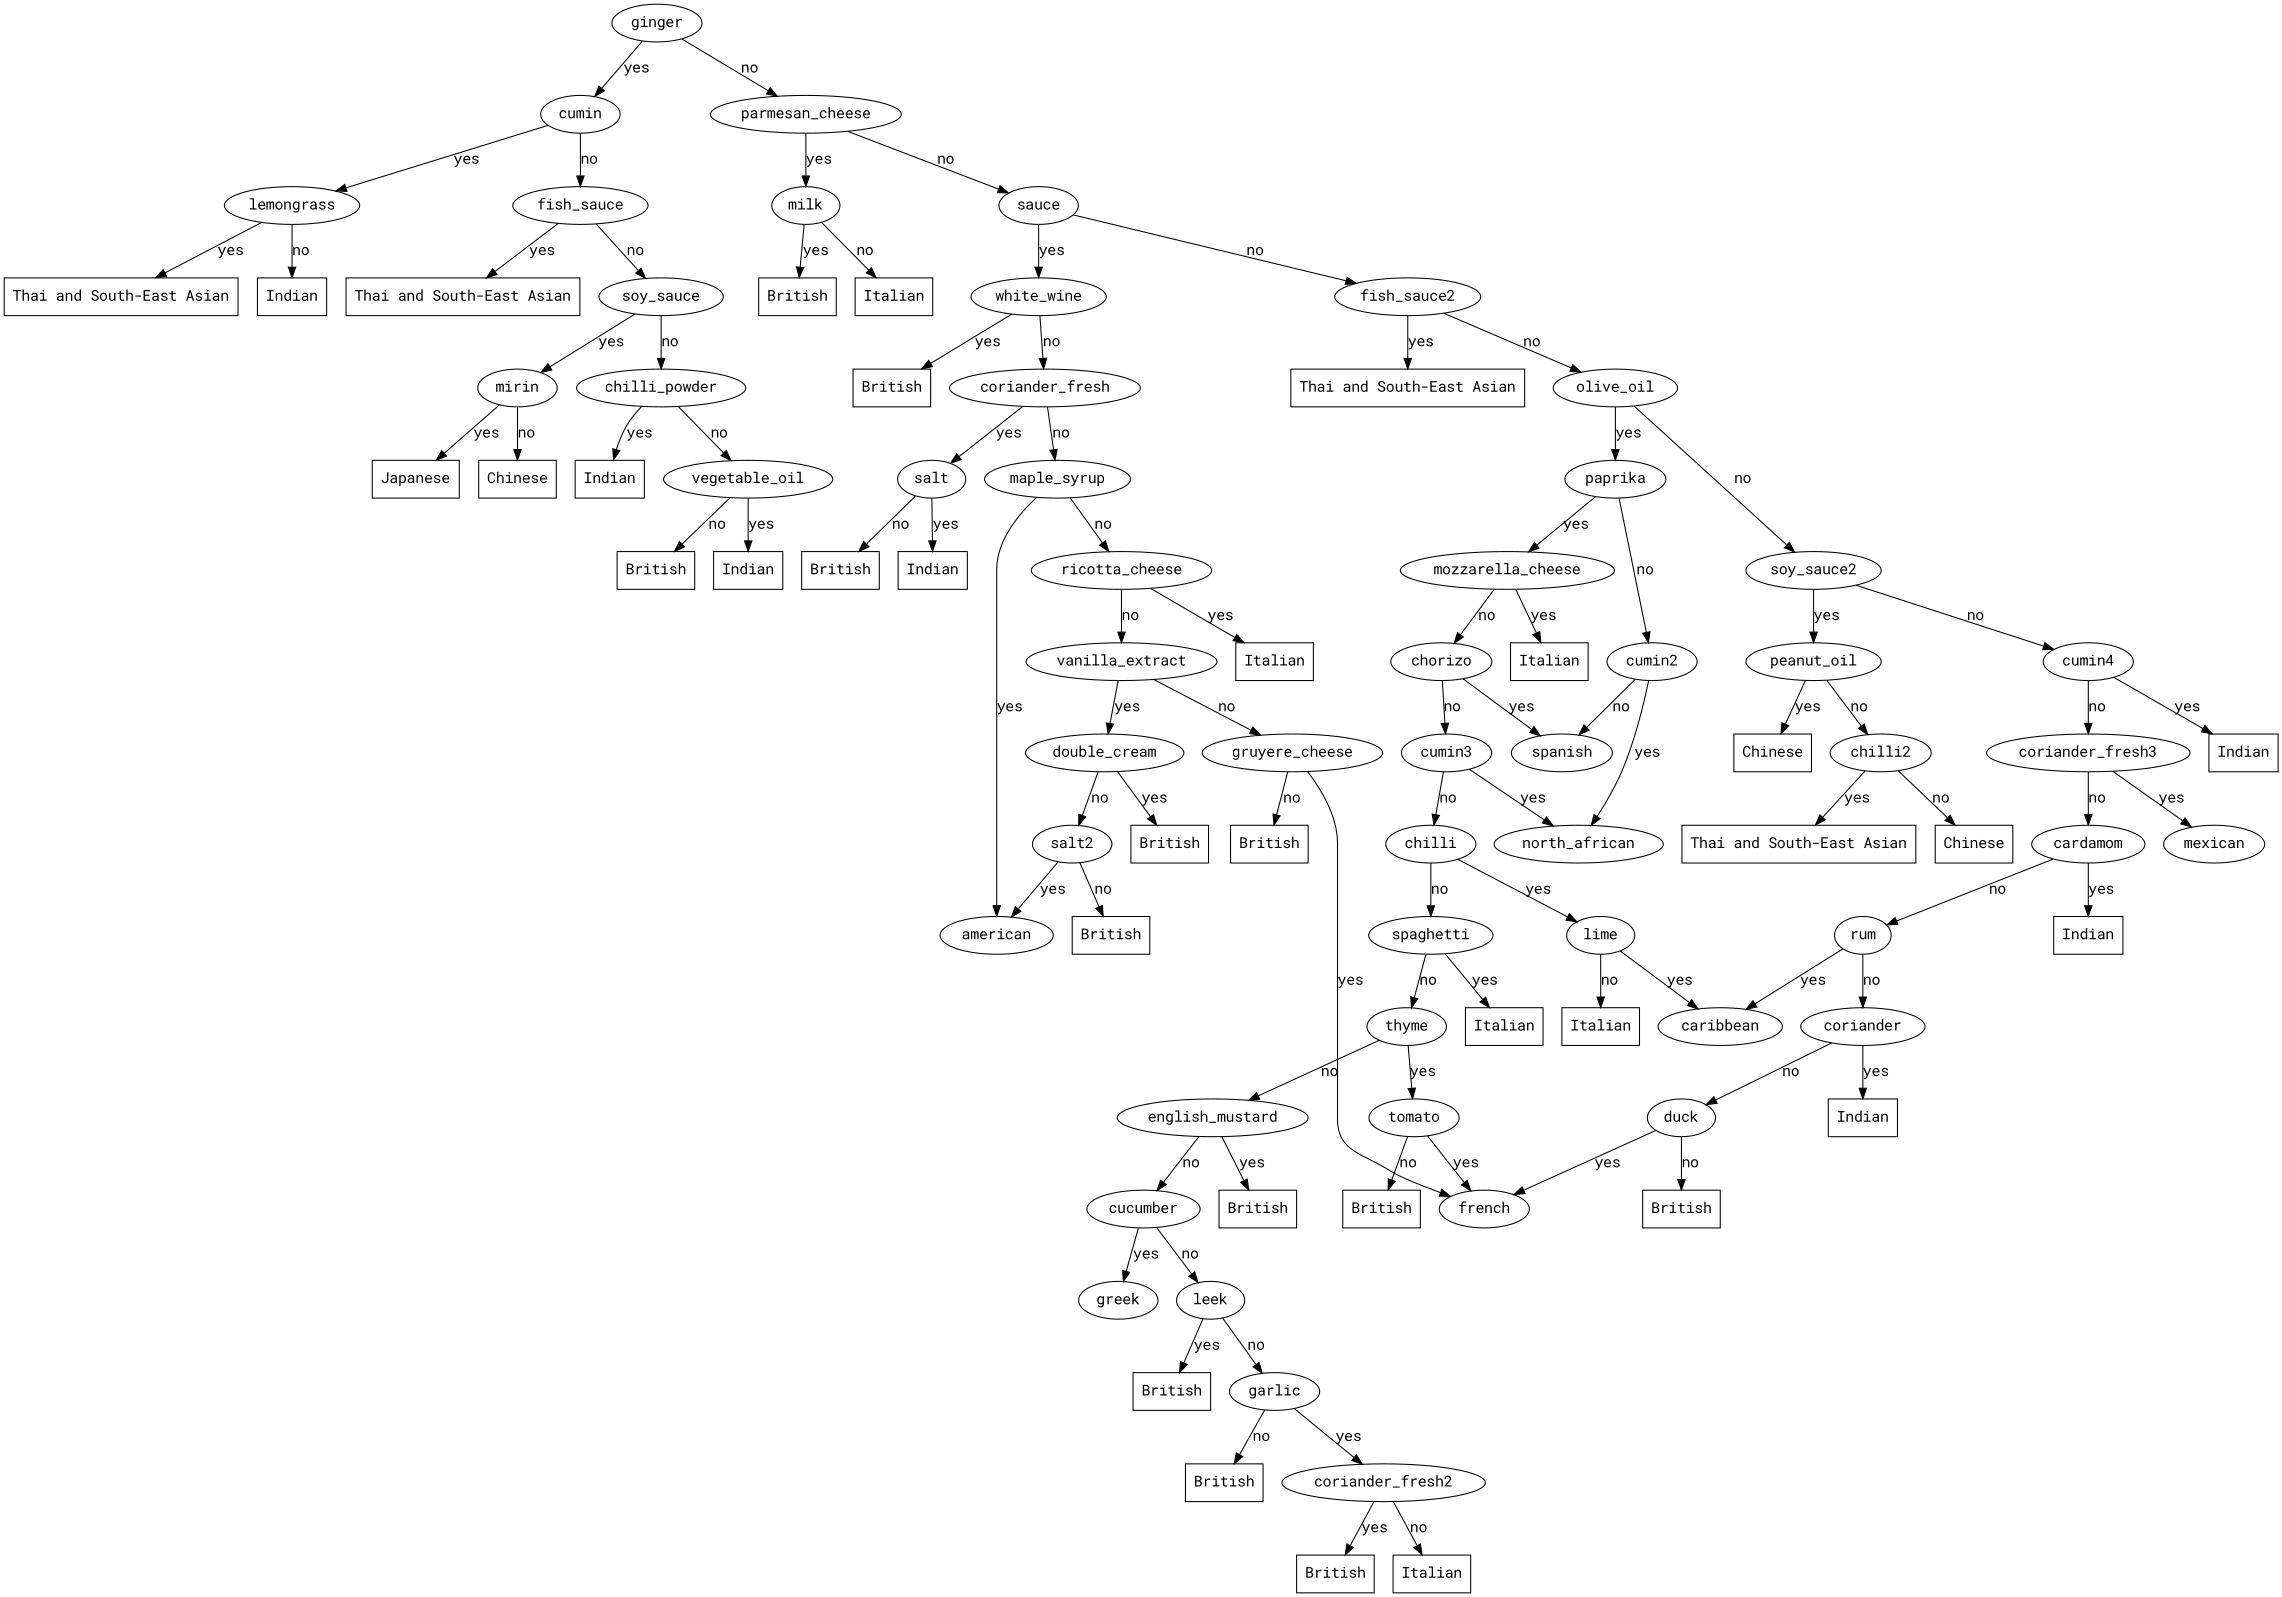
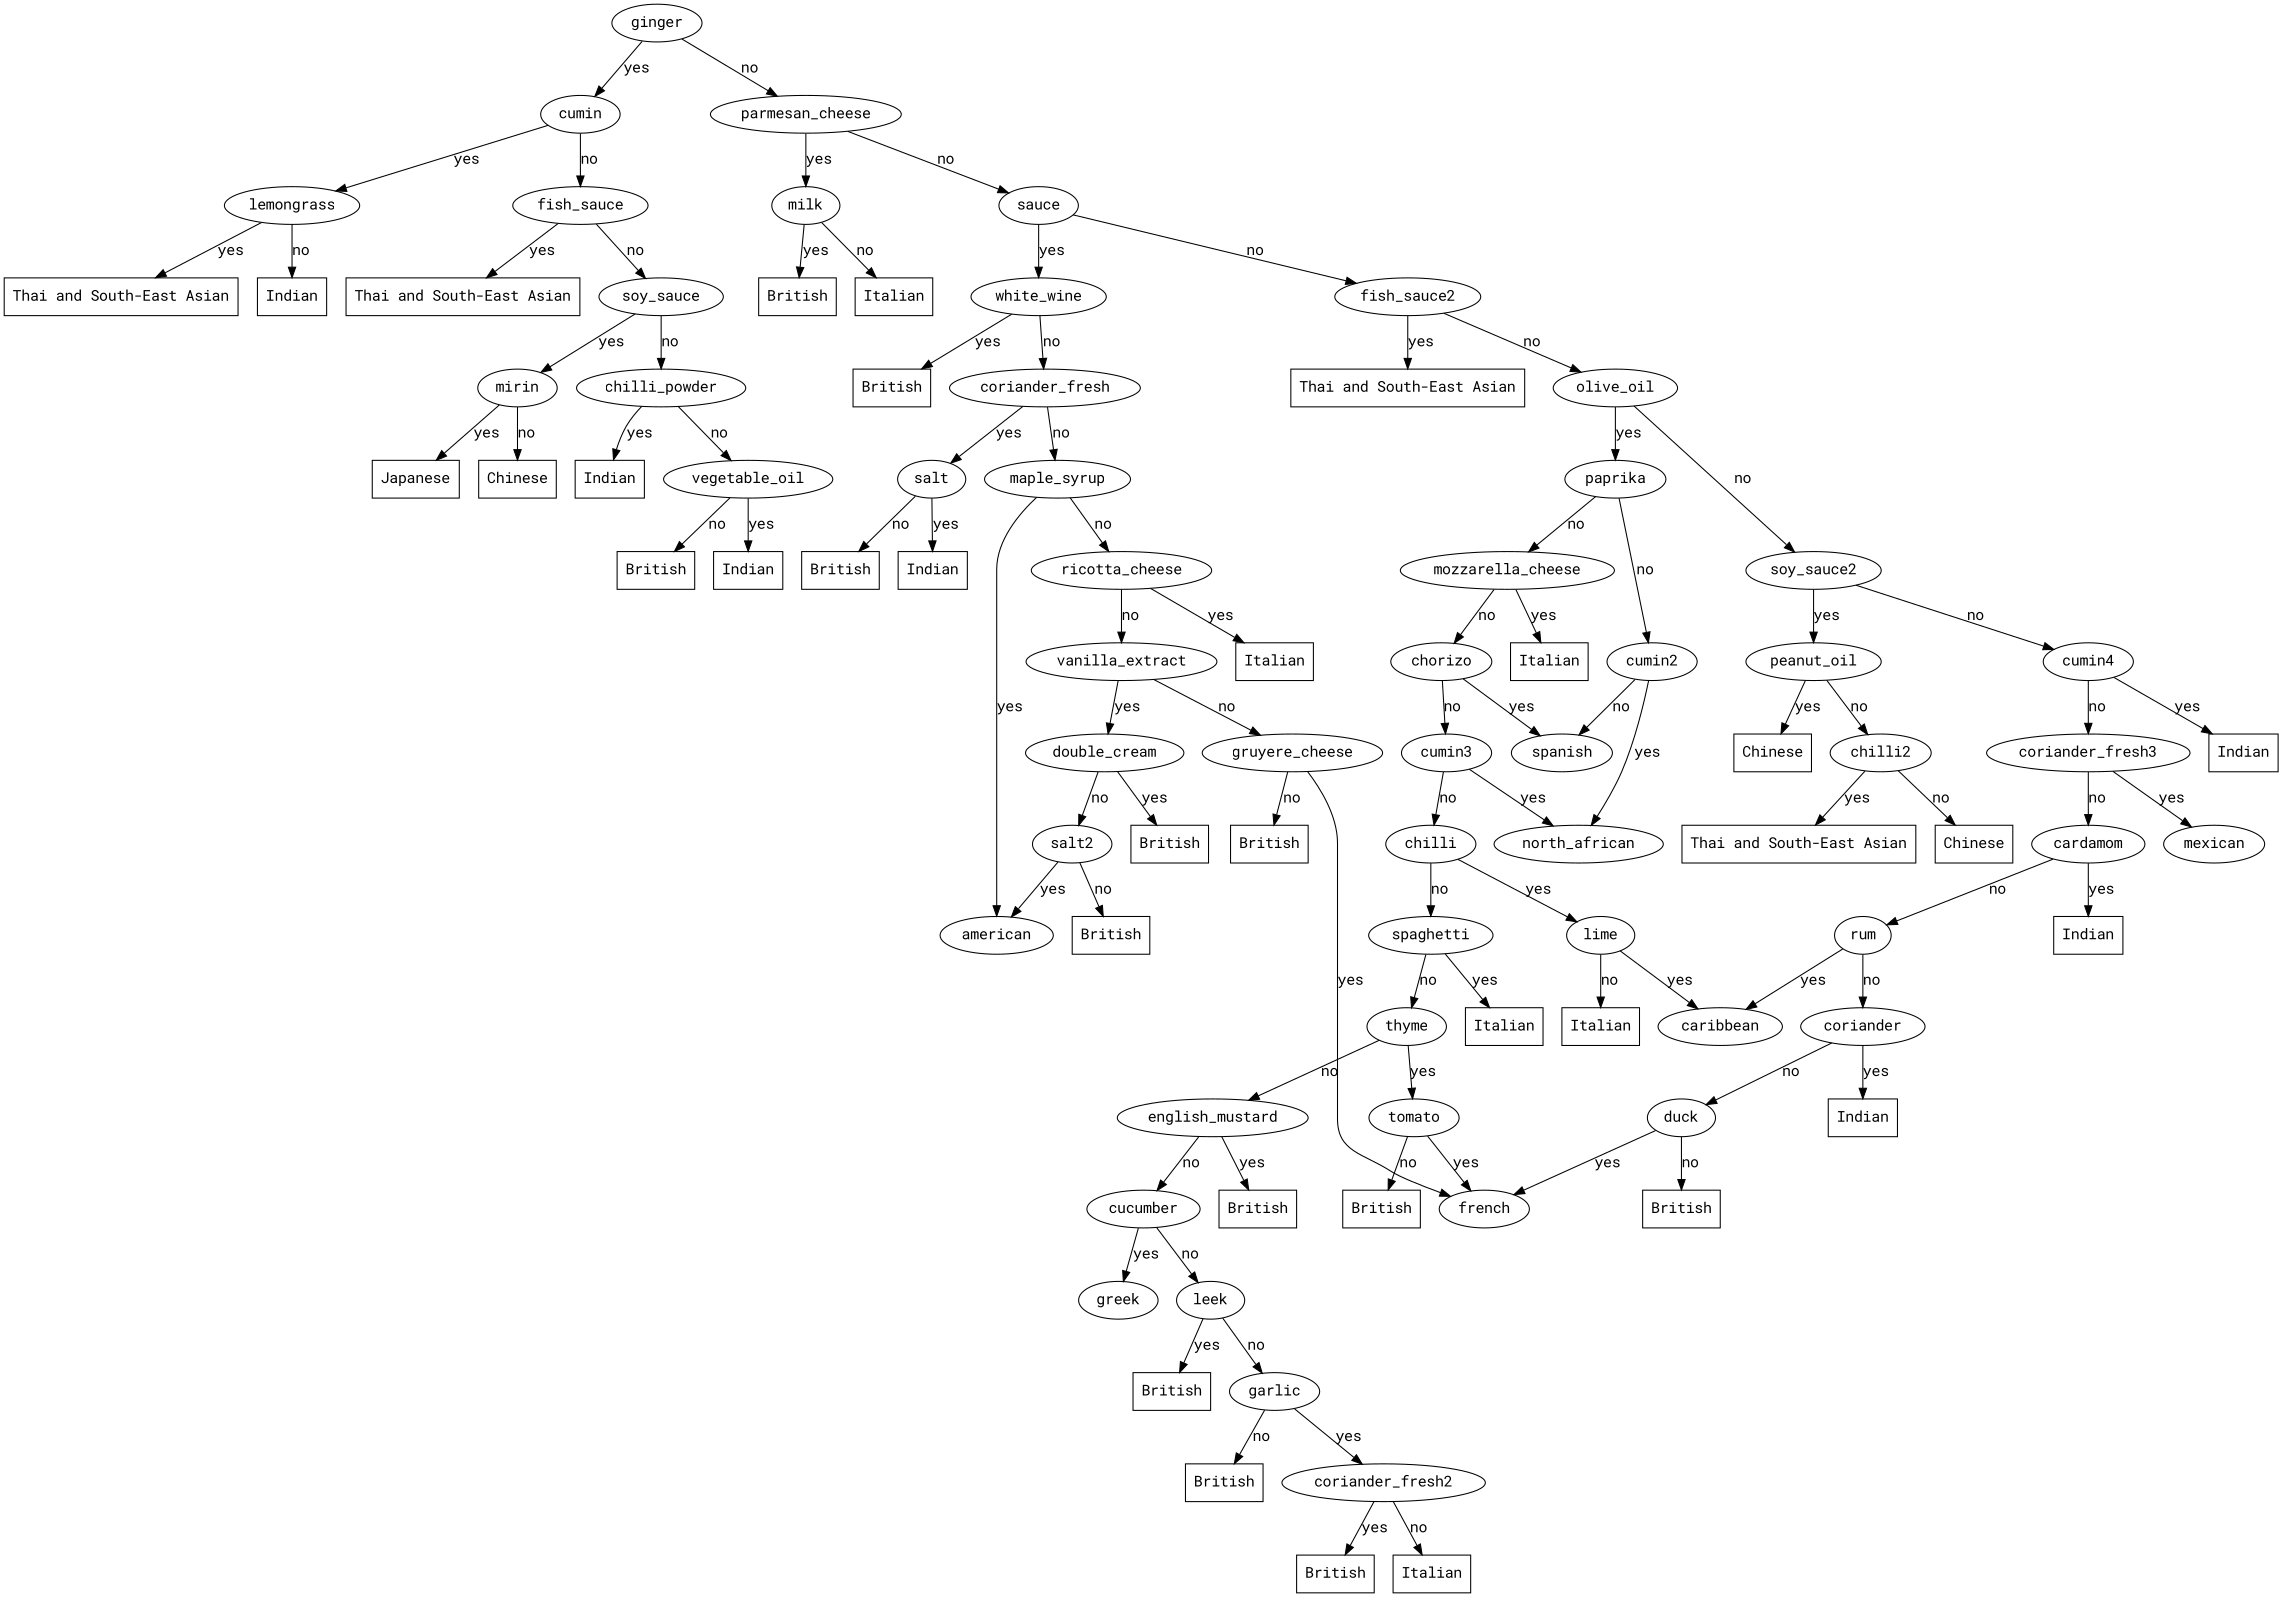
edge "paprika" -> "mozzarella_cheese": label "yes" -> "no"
